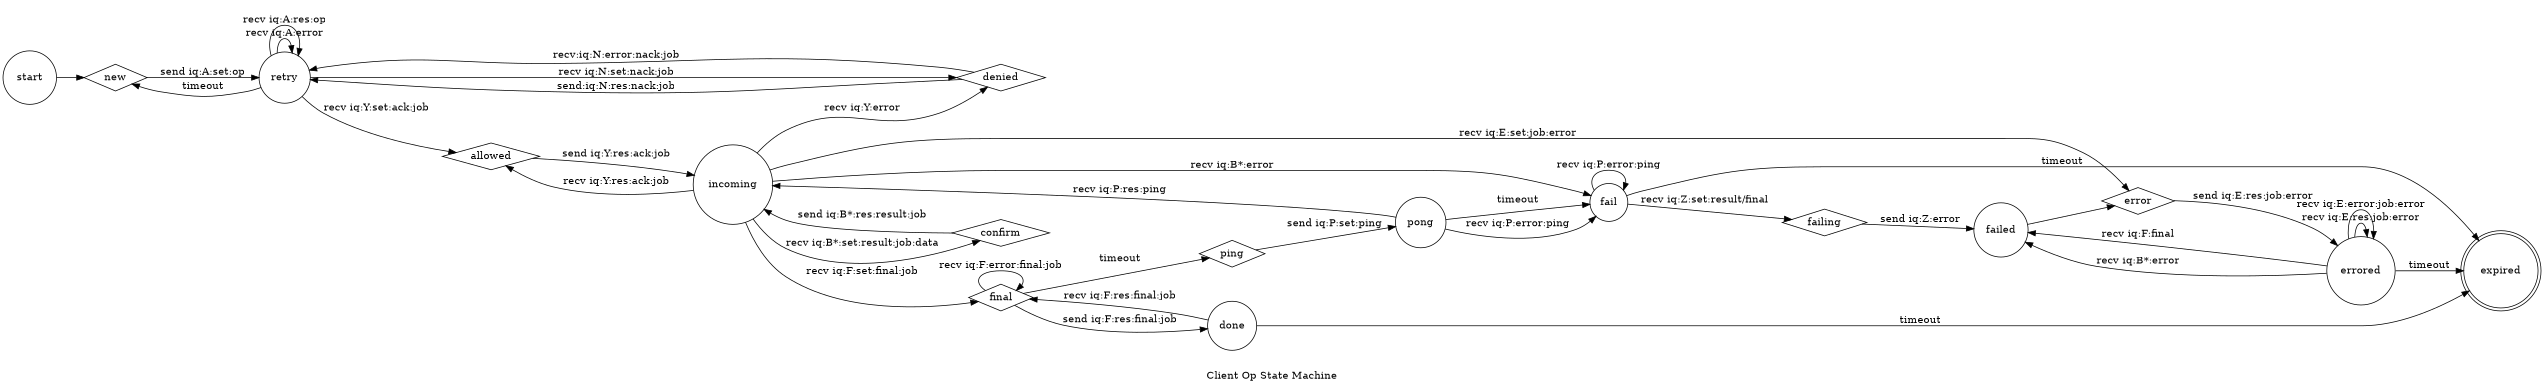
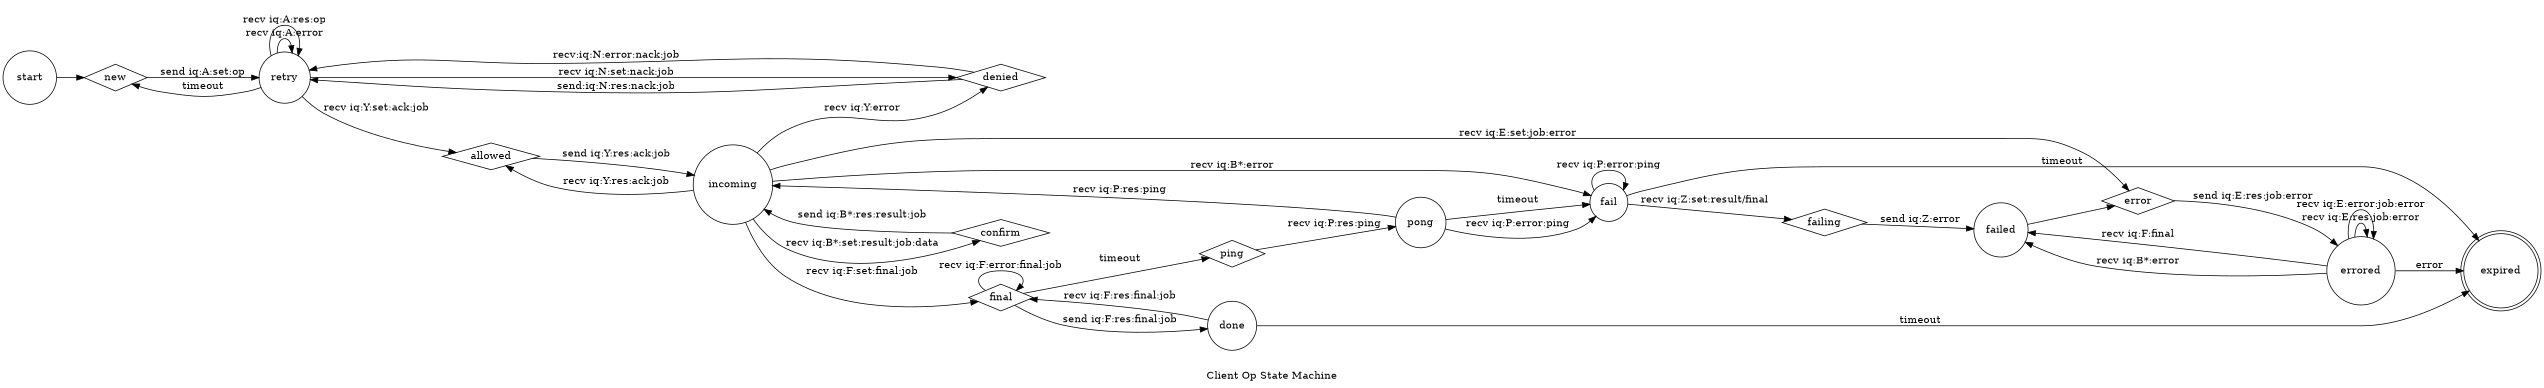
edge "pong" -- "ping": label "send iq:P:set:ping" -> "recv iq:P:res:ping"
edge "errored" -- "expired": label "timeout" -> "error"
